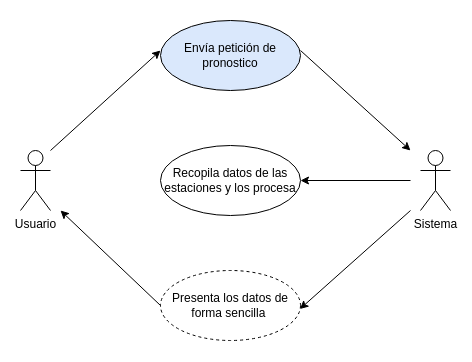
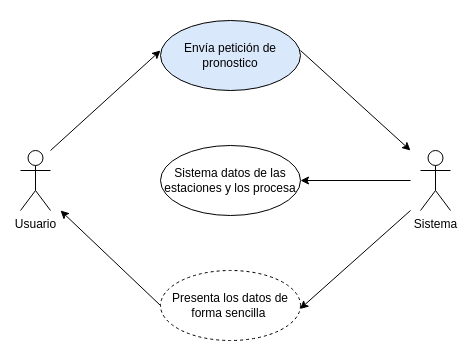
node "Recopila datos de las estaciones y los procesa": label "Recopila datos de las estaciones y los procesa" -> "Sistema datos de las estaciones y los procesa"
